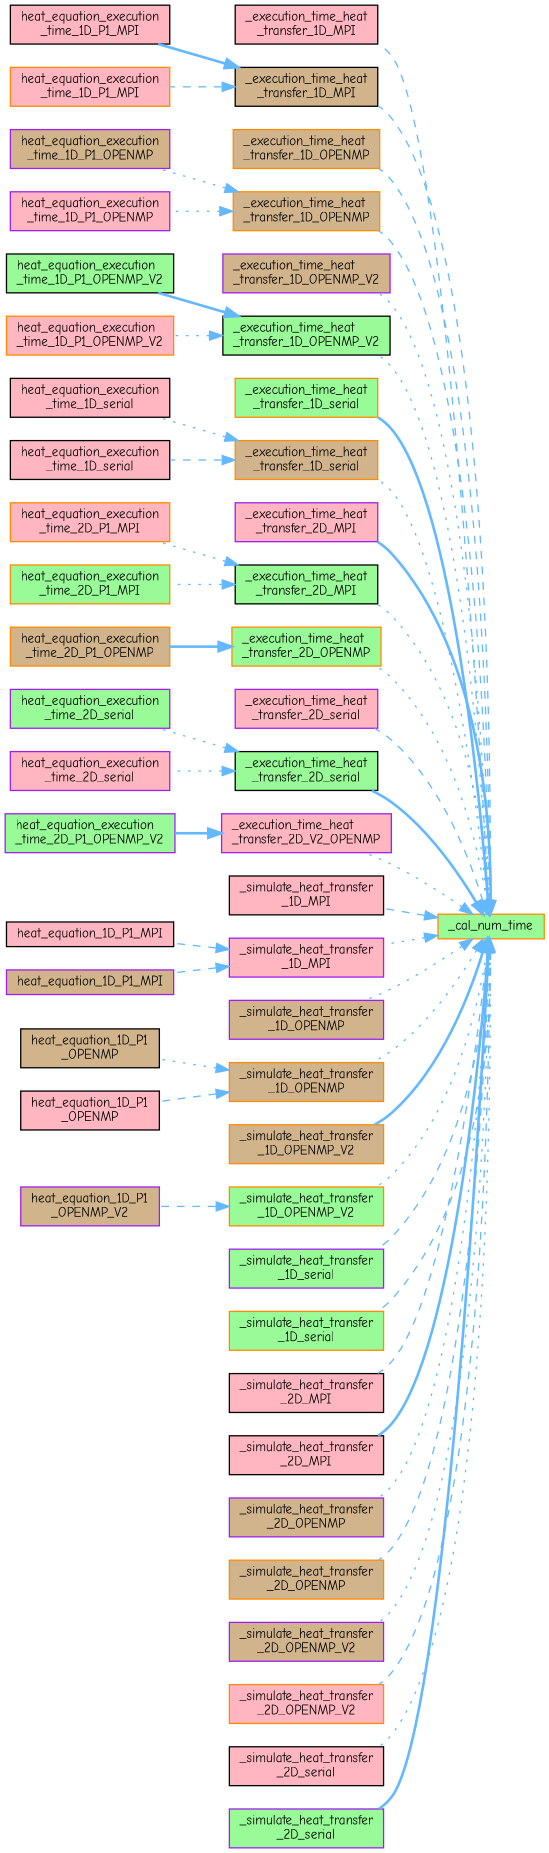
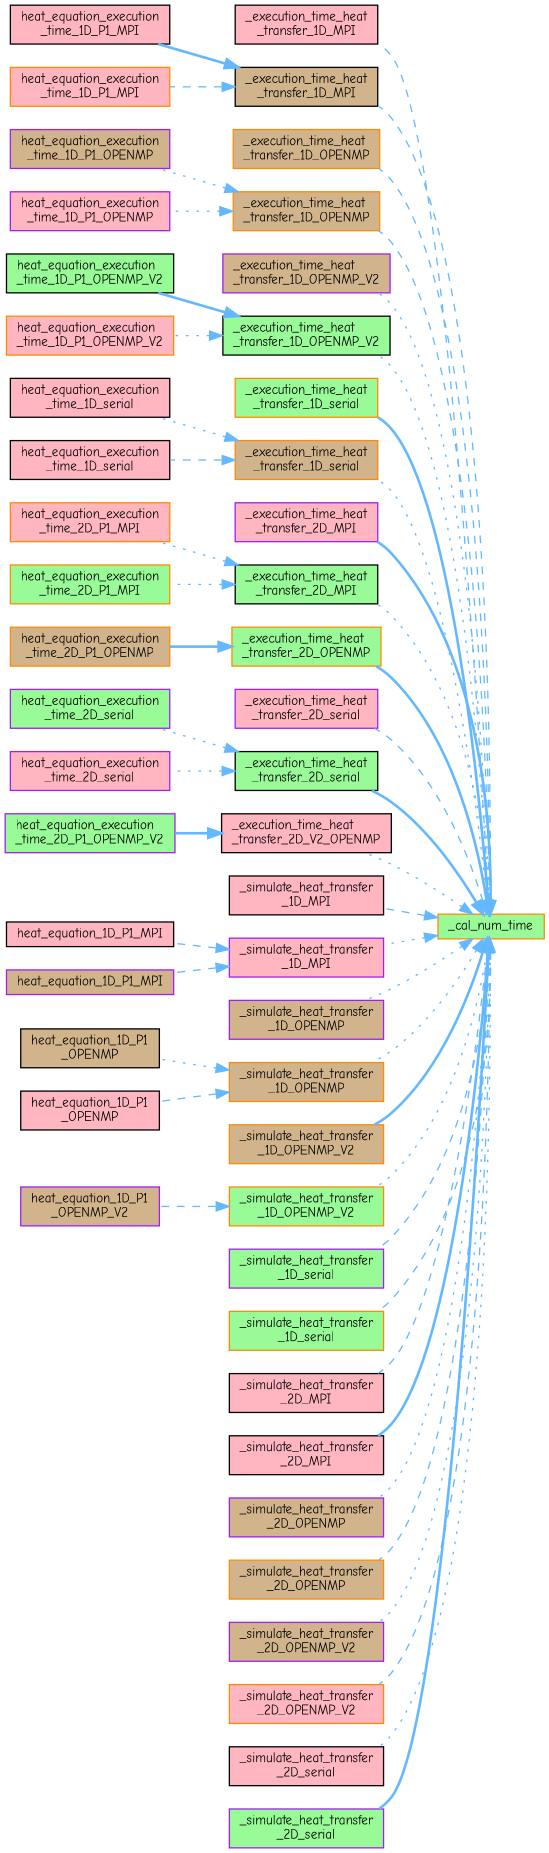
edge "_execution_time_heat _transfer_2D_OPENMP" -> "_cal_num_time": style dotted -> bold
node "_execution_time_heat _transfer_2D_V2_OPENMP": color purple -> black
